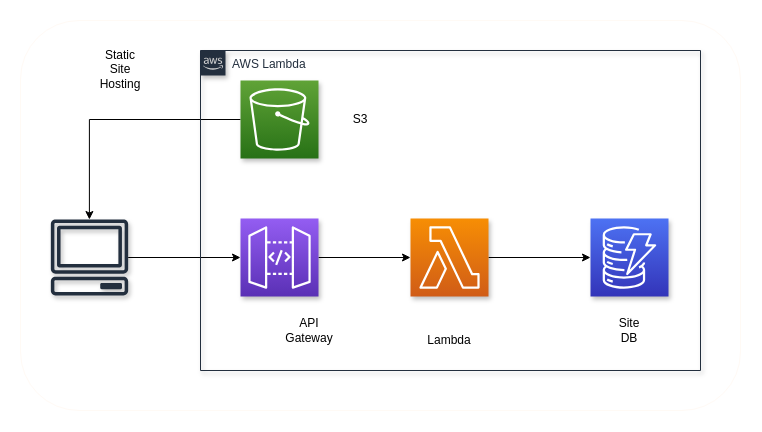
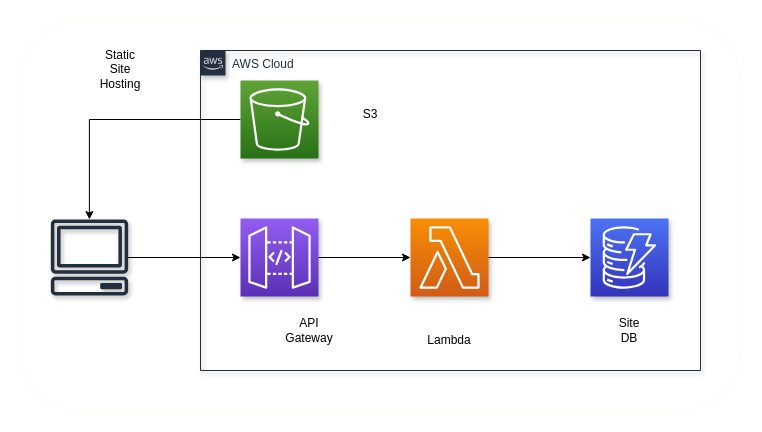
node "AWS Lambda": label "AWS Lambda" -> "AWS Cloud"
node "S3": moved (361, 120) -> (371, 115)
